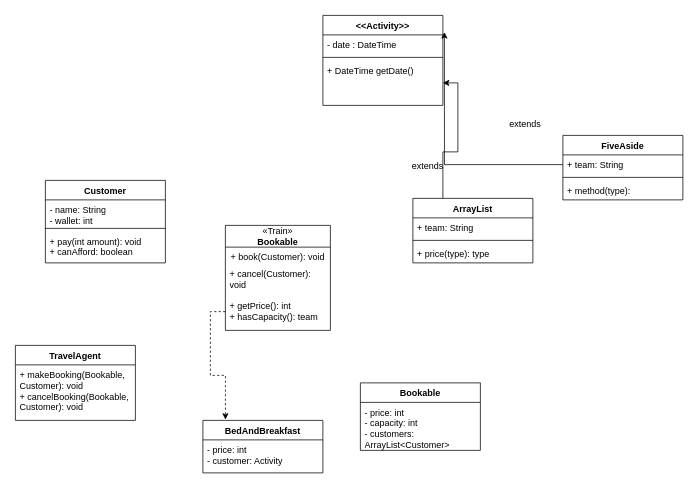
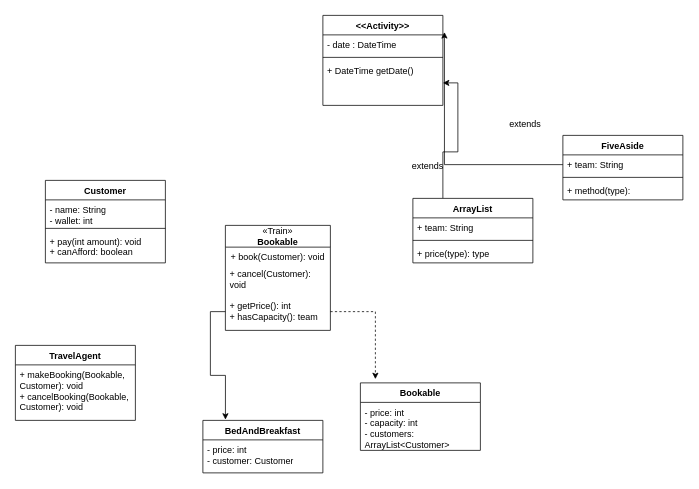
edge "+ getPrice(): int + hasCapacity(): team" -> "Bookable": added
edge "+ getPrice(): int + hasCapacity(): team" -> "BedAndBreakfast": style dashed -> solid
node "- price: int - customer: Activity": label "- price: int - customer: Activity" -> "- price: int - customer: Customer"
